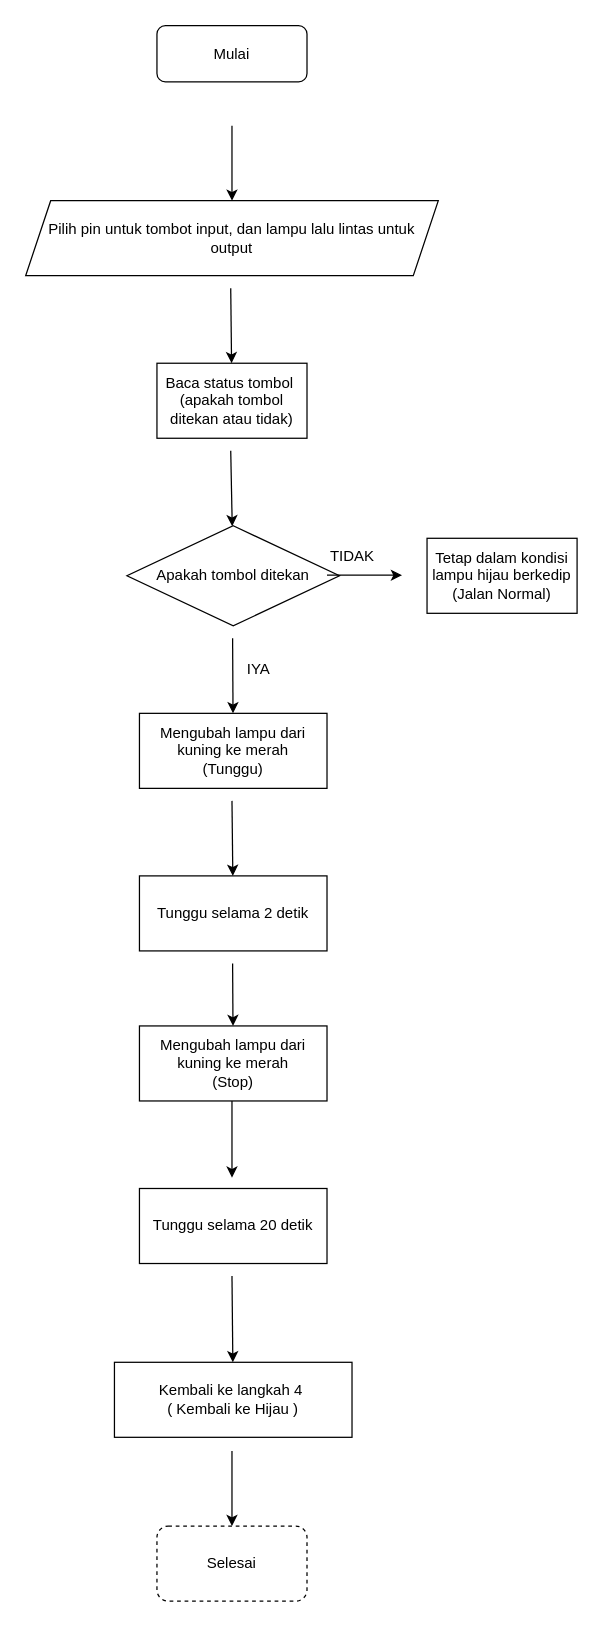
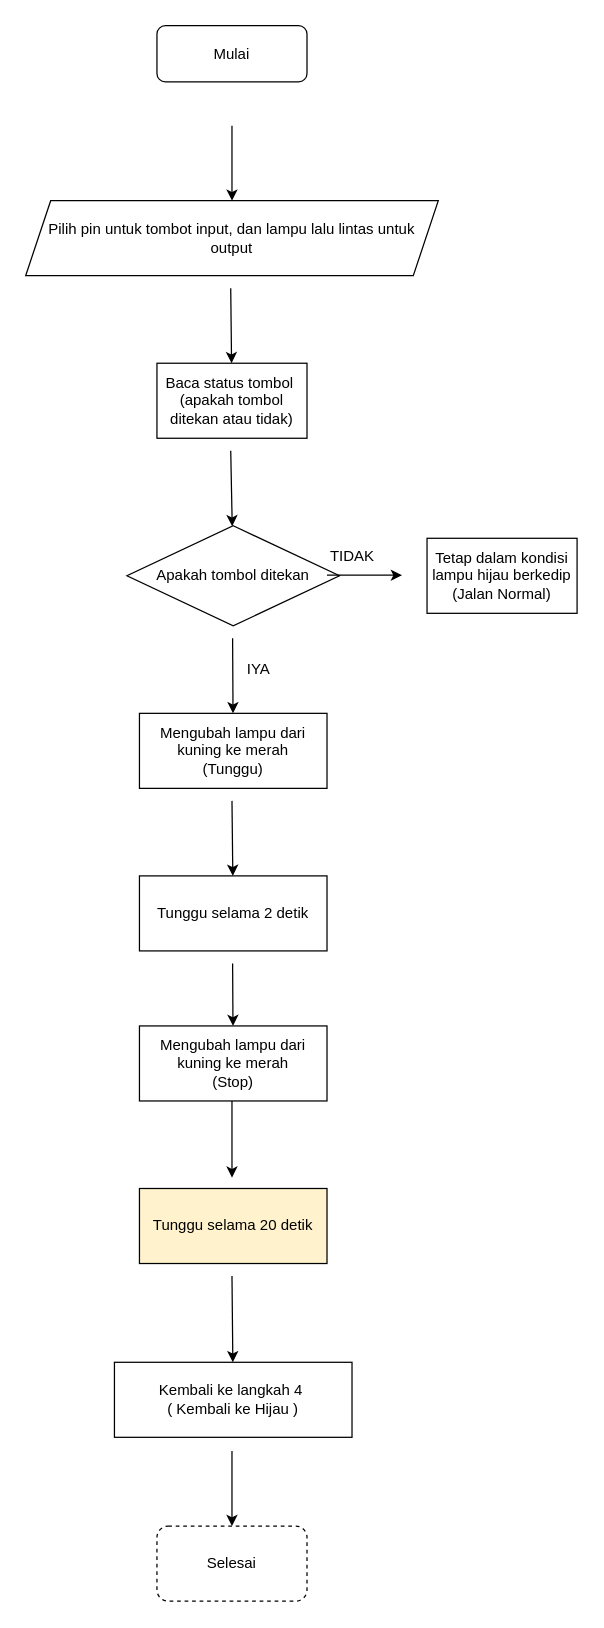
node "Tunggu selama 20 detik": fillcolor #ffffff -> #fff2cc
